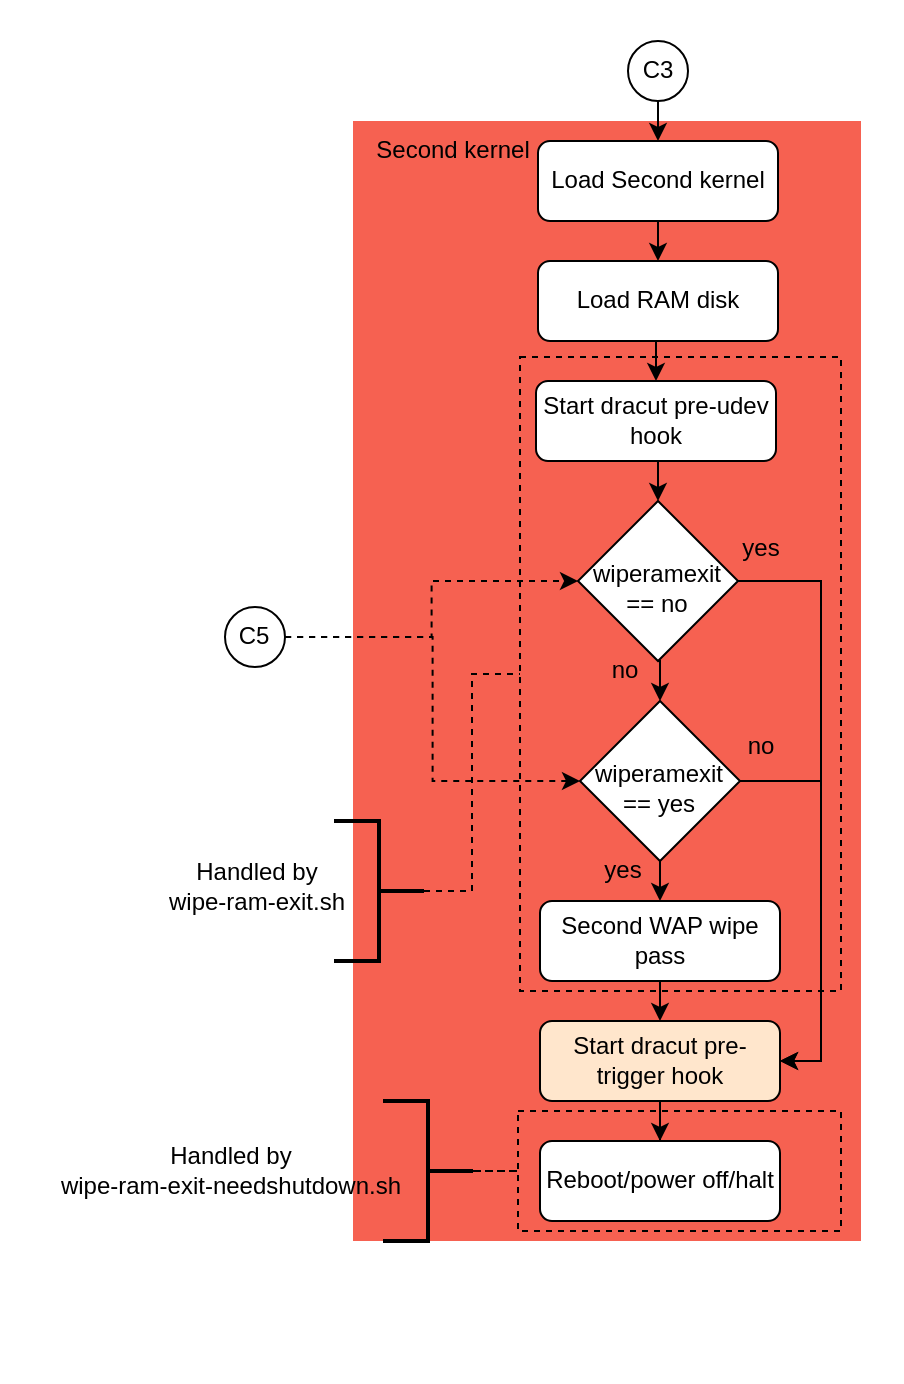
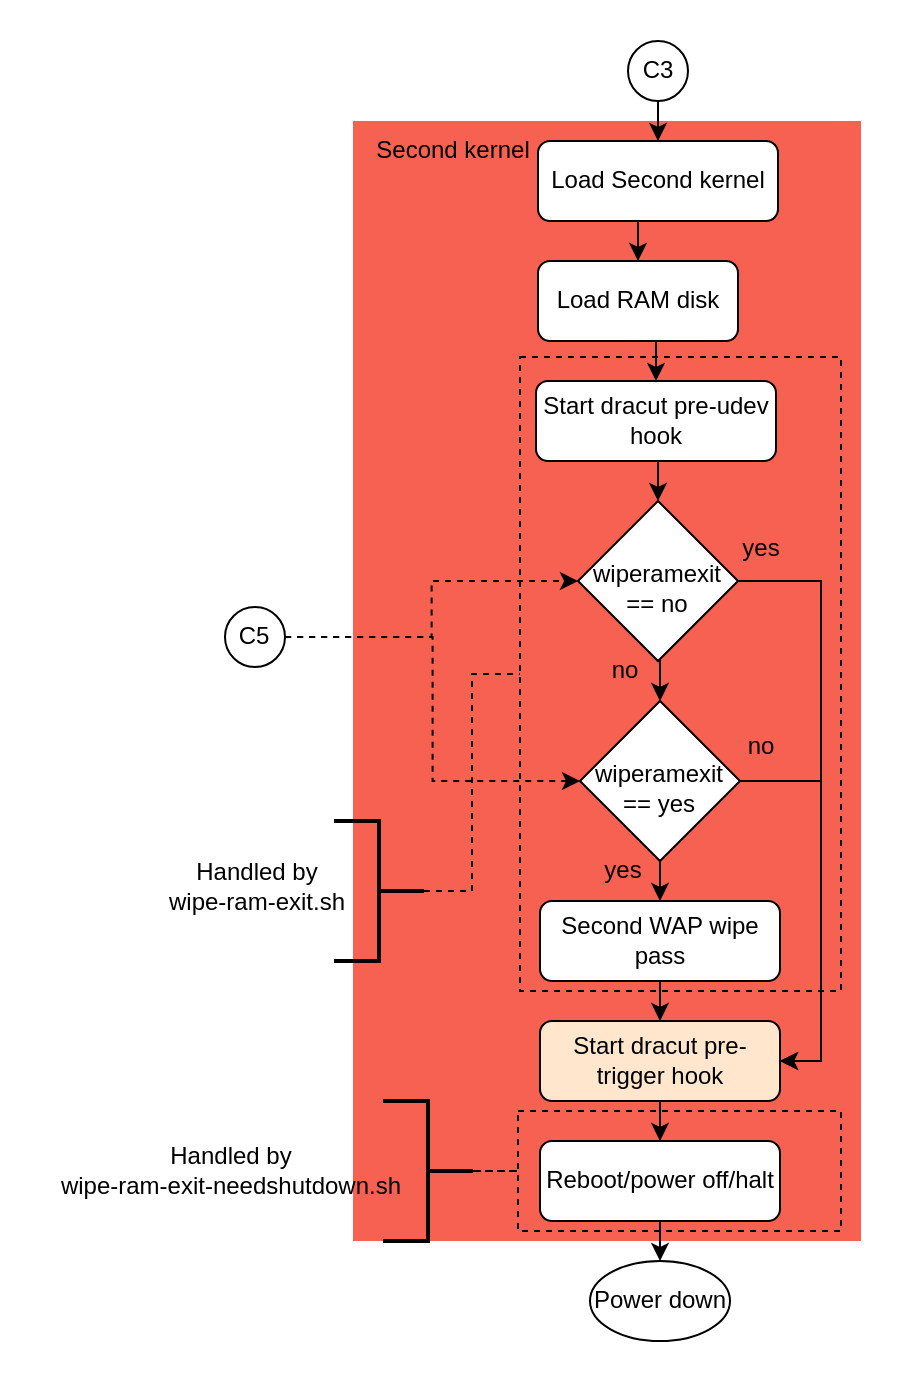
node "Load RAM disk": size 240x80 -> 200x80
edge "Reboot/power off/halt" -> "Power down": added
node "Power down": added
